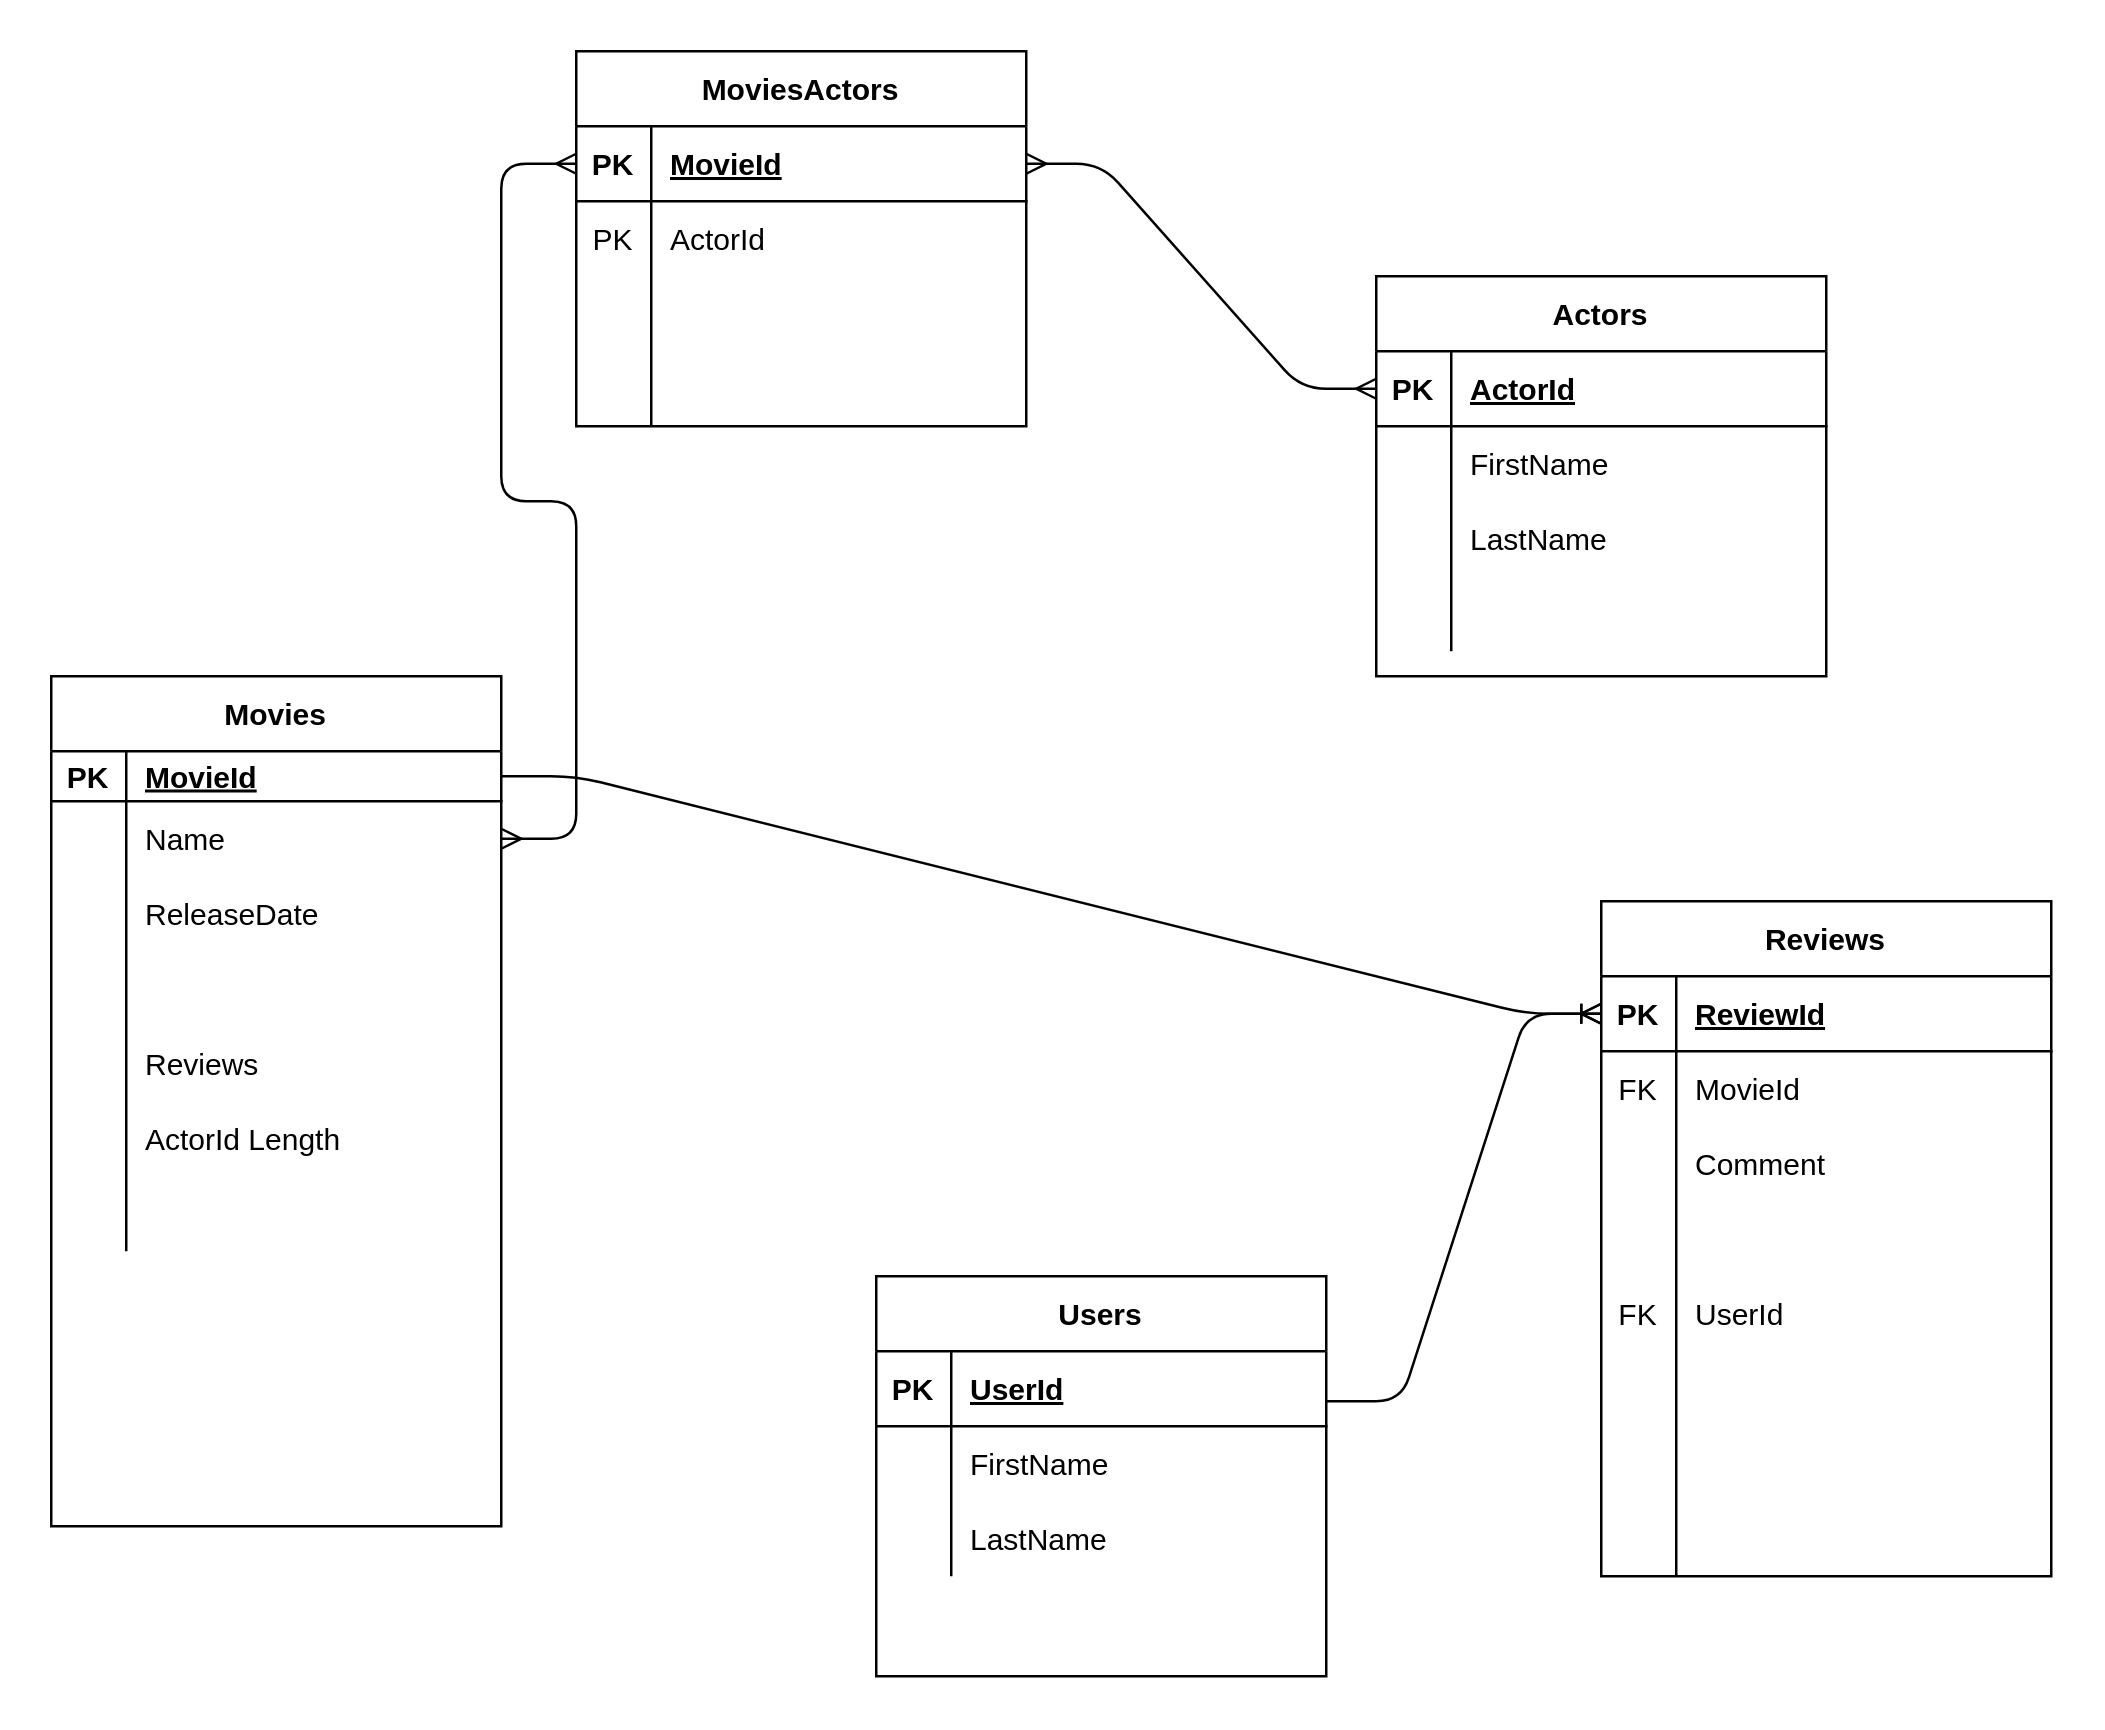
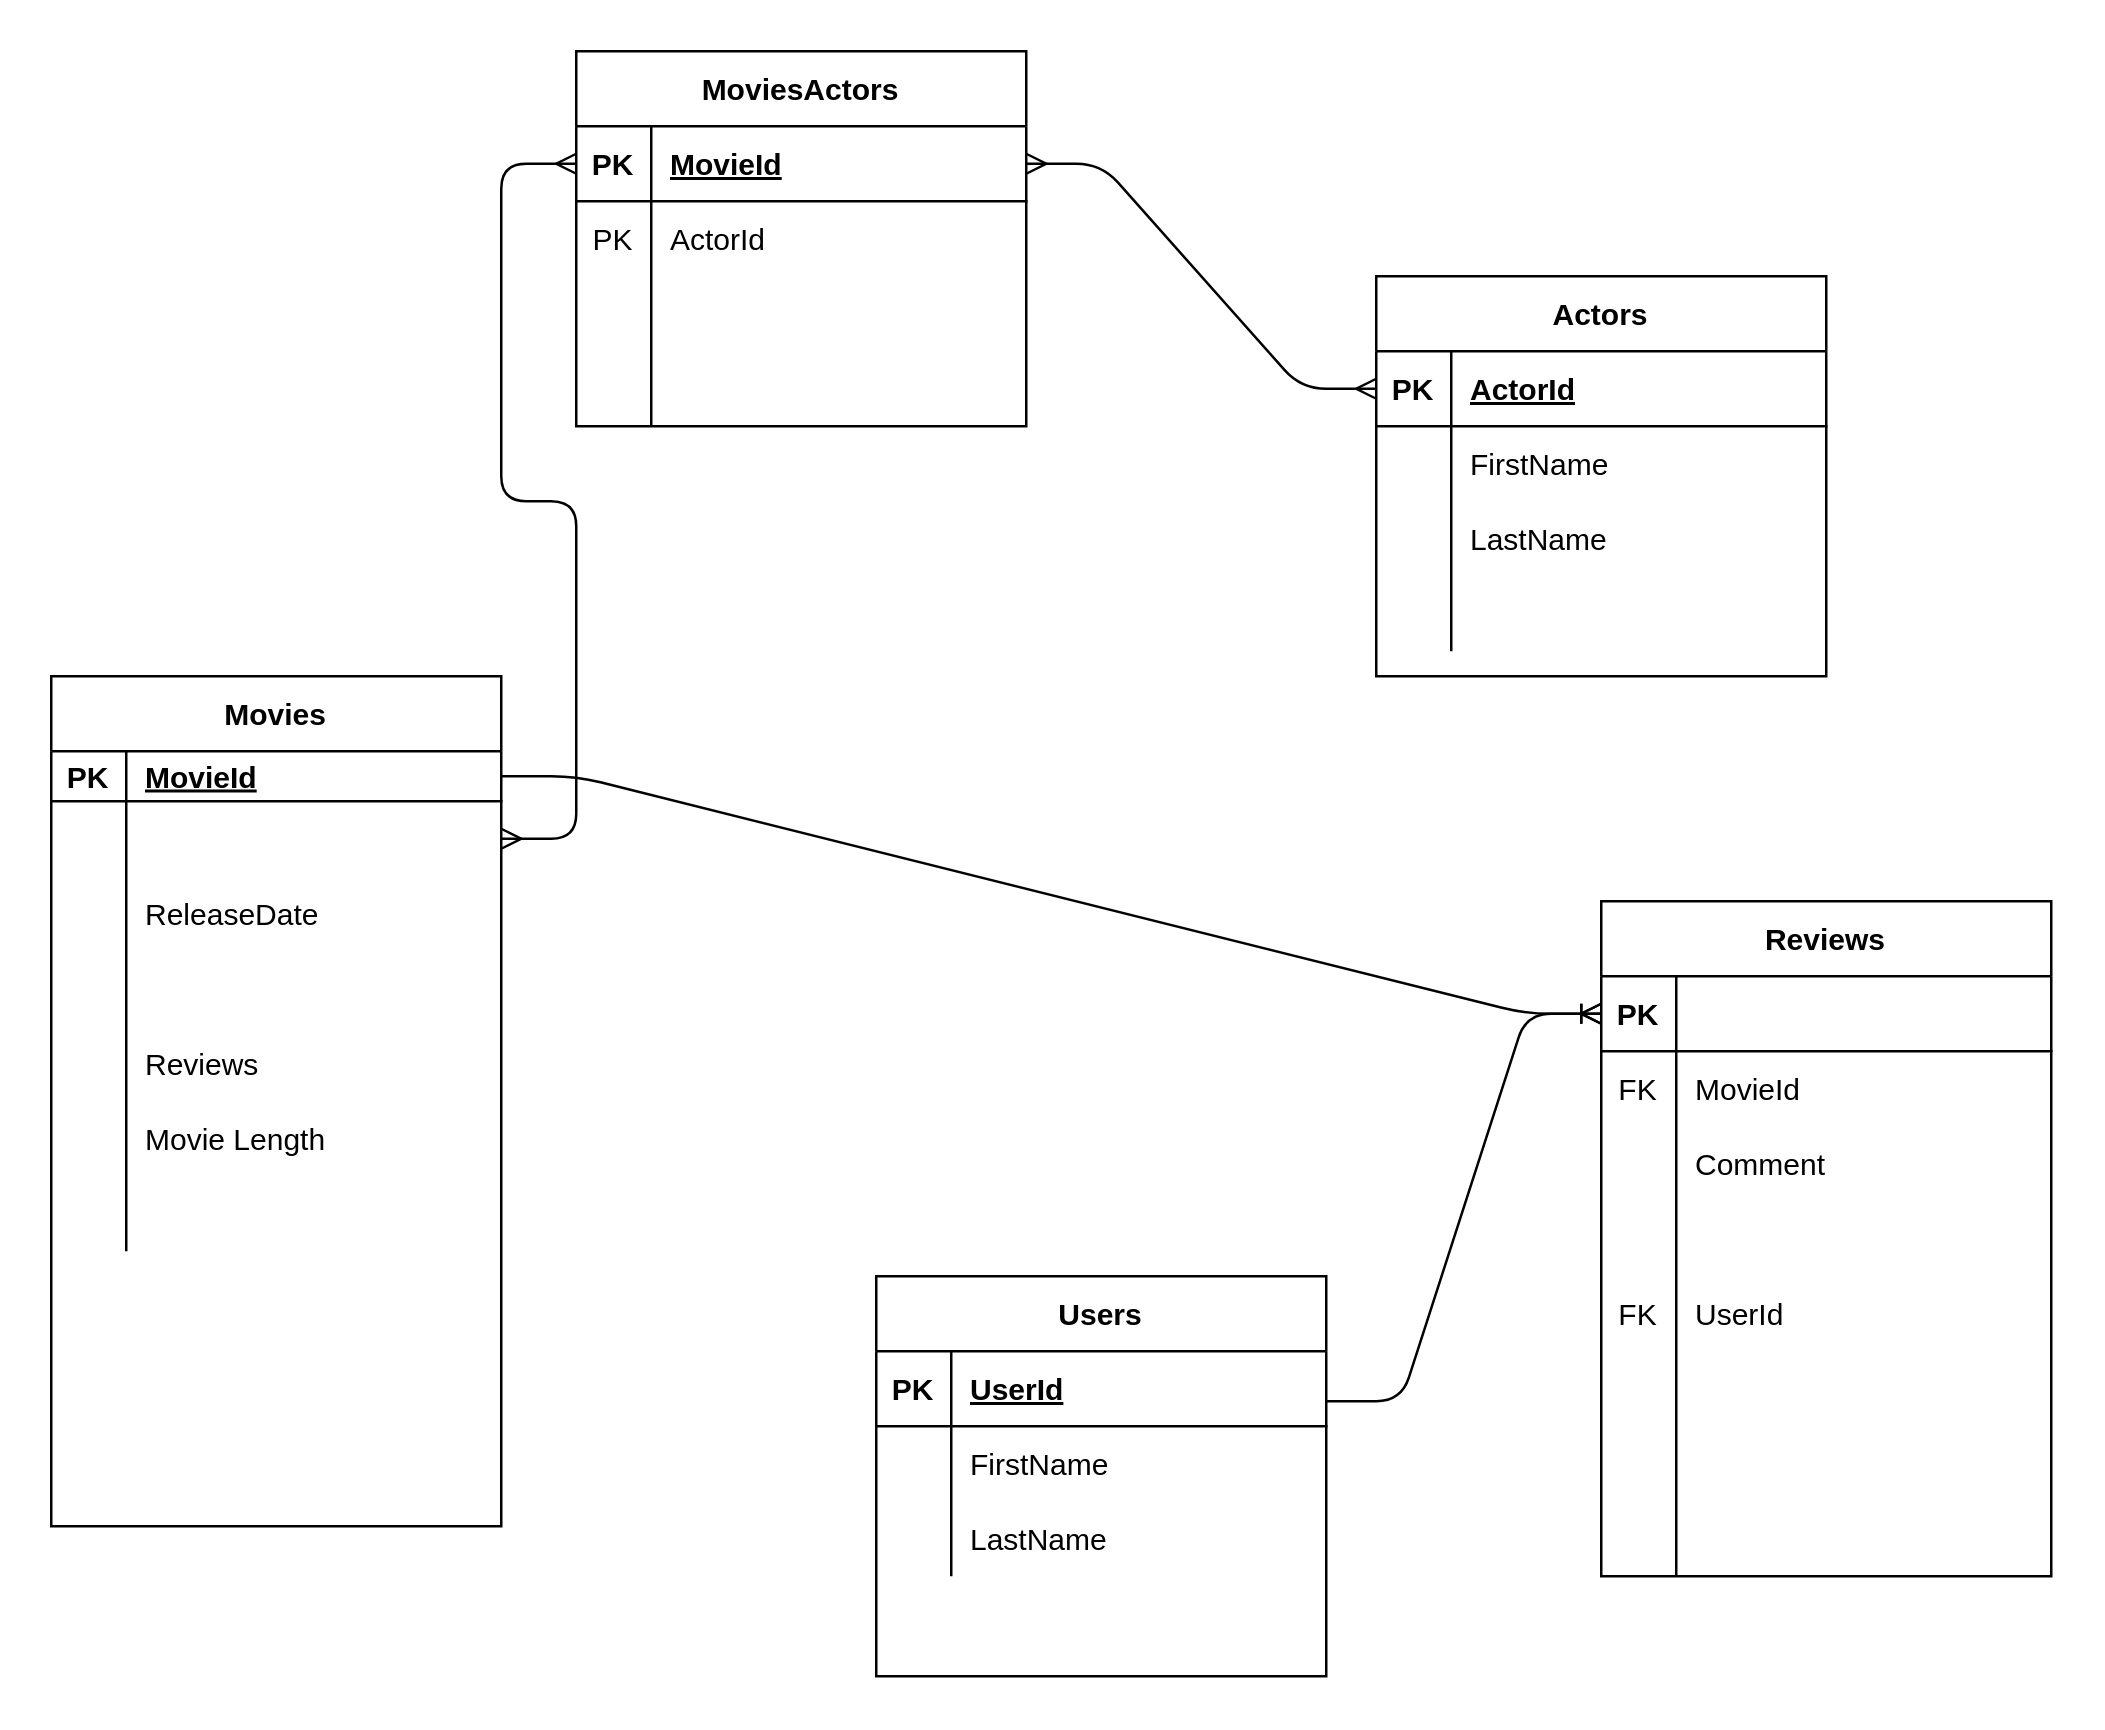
node "Name": removed
node "ReviewId": removed
node "ActorId Length": label "ActorId Length" -> "Movie Length"
